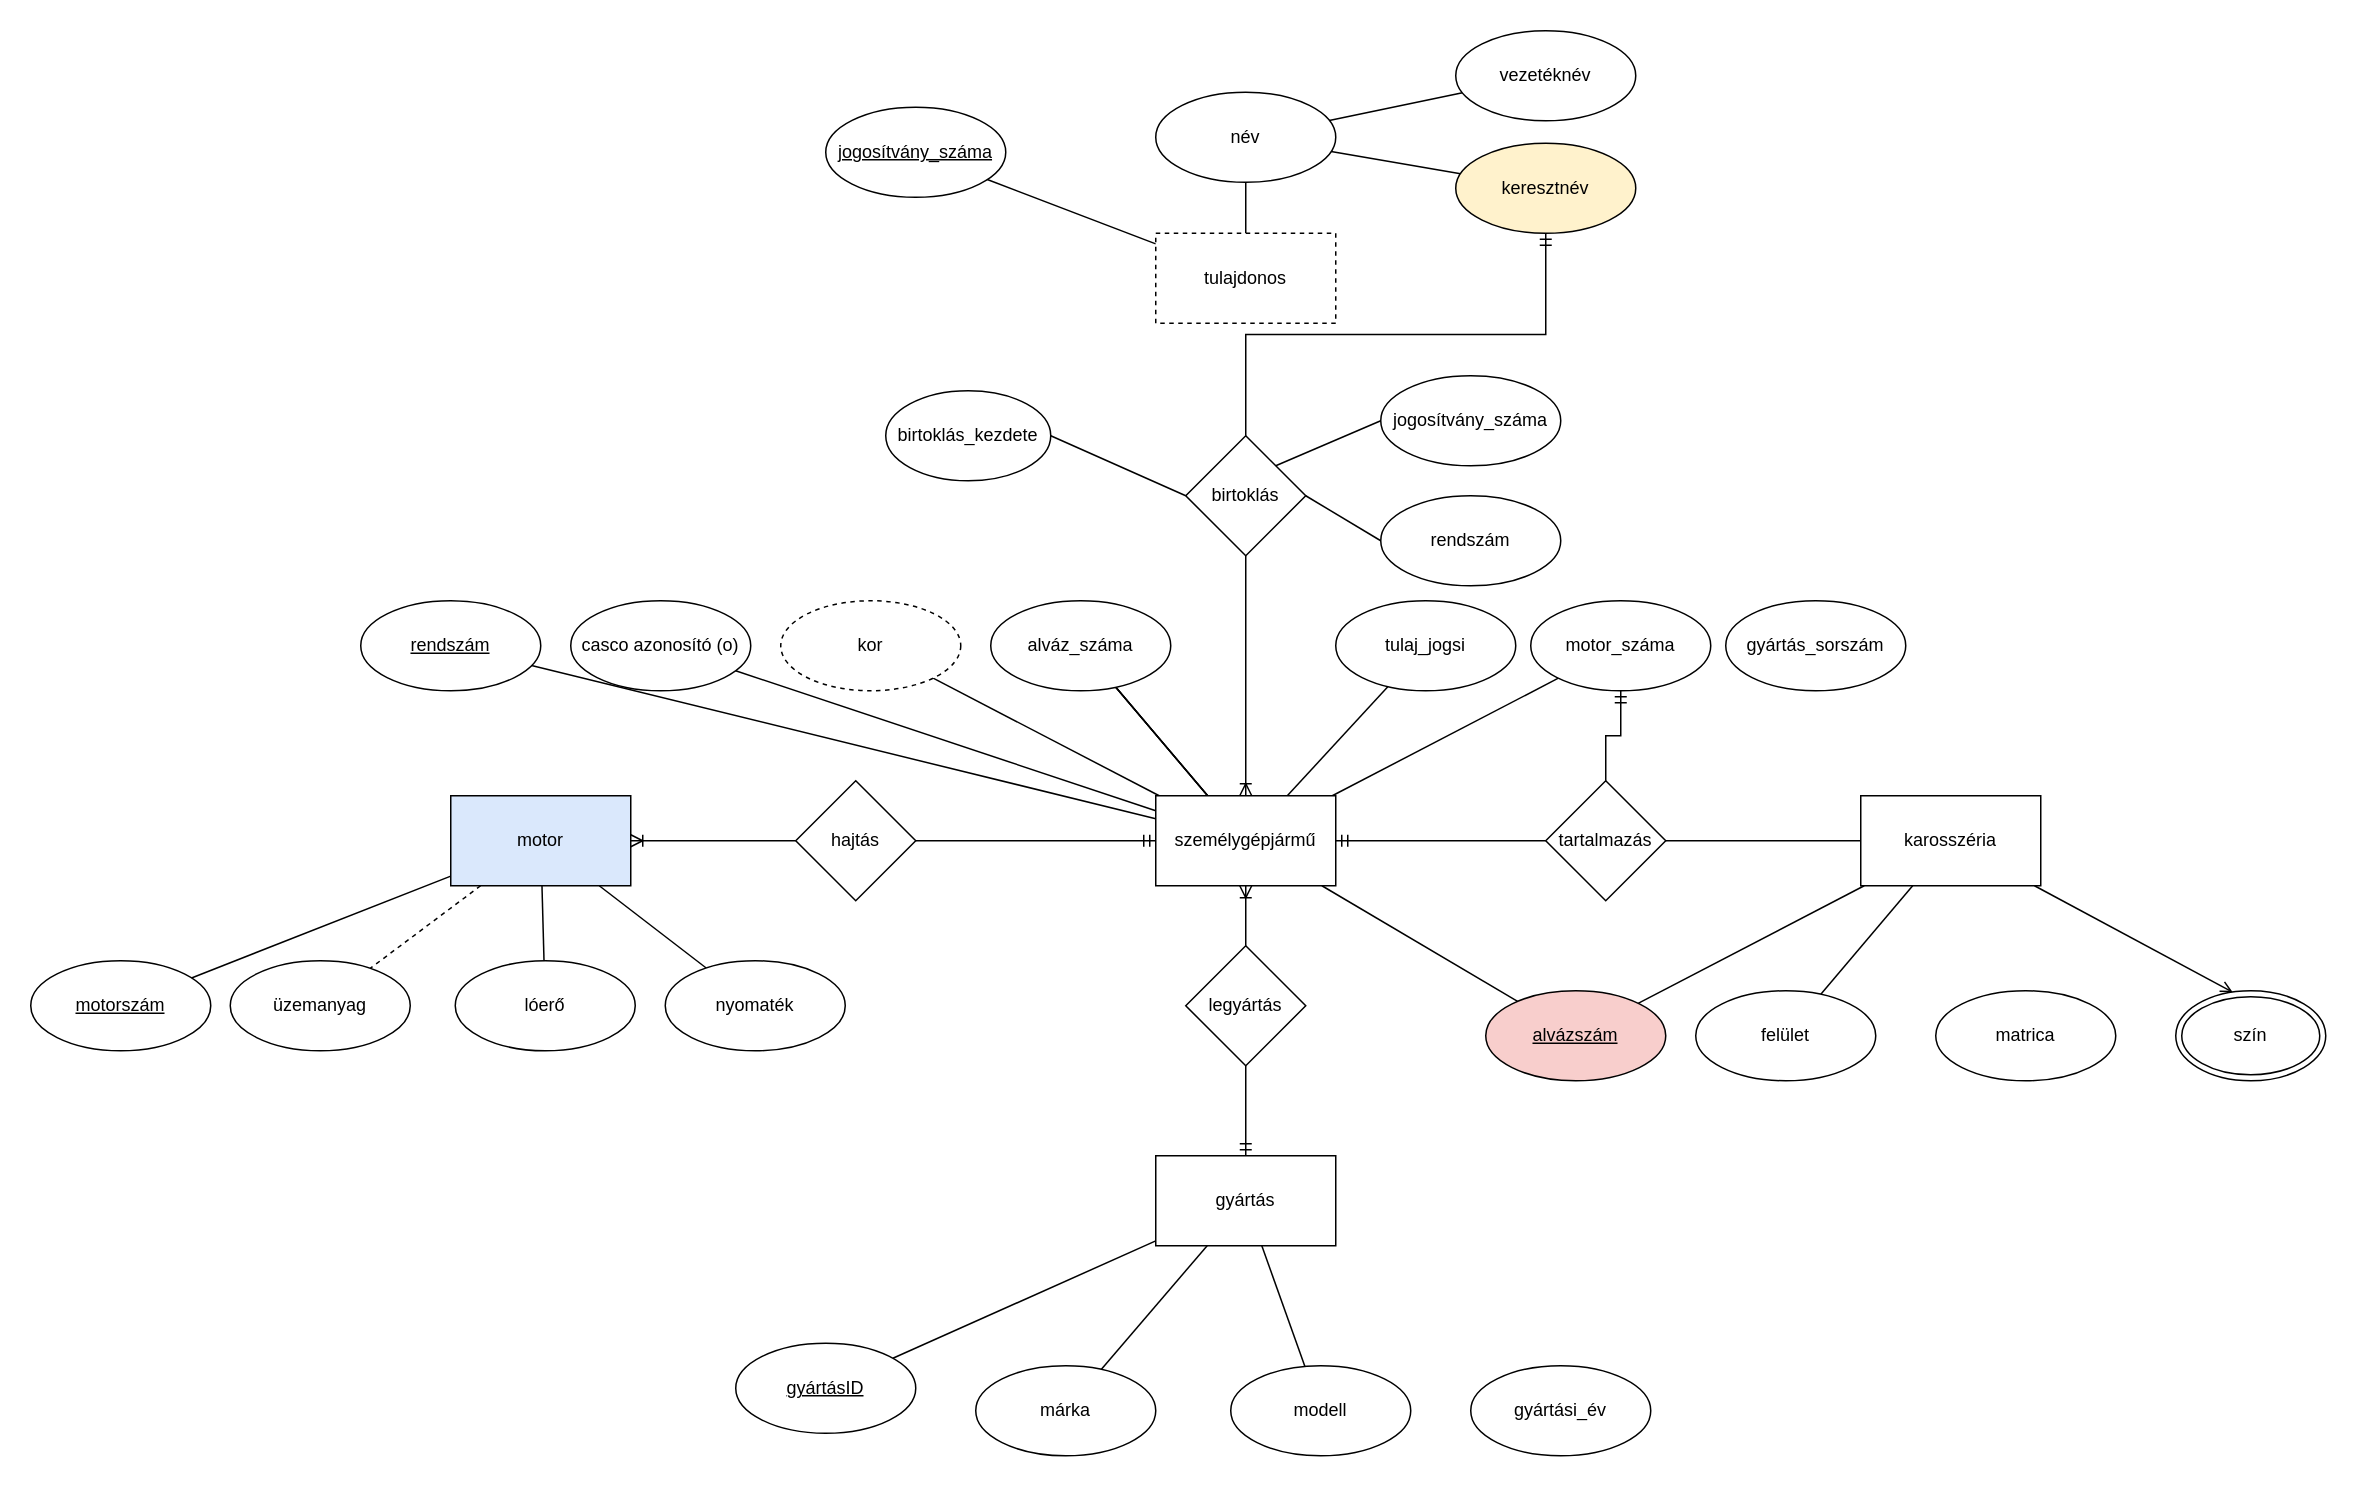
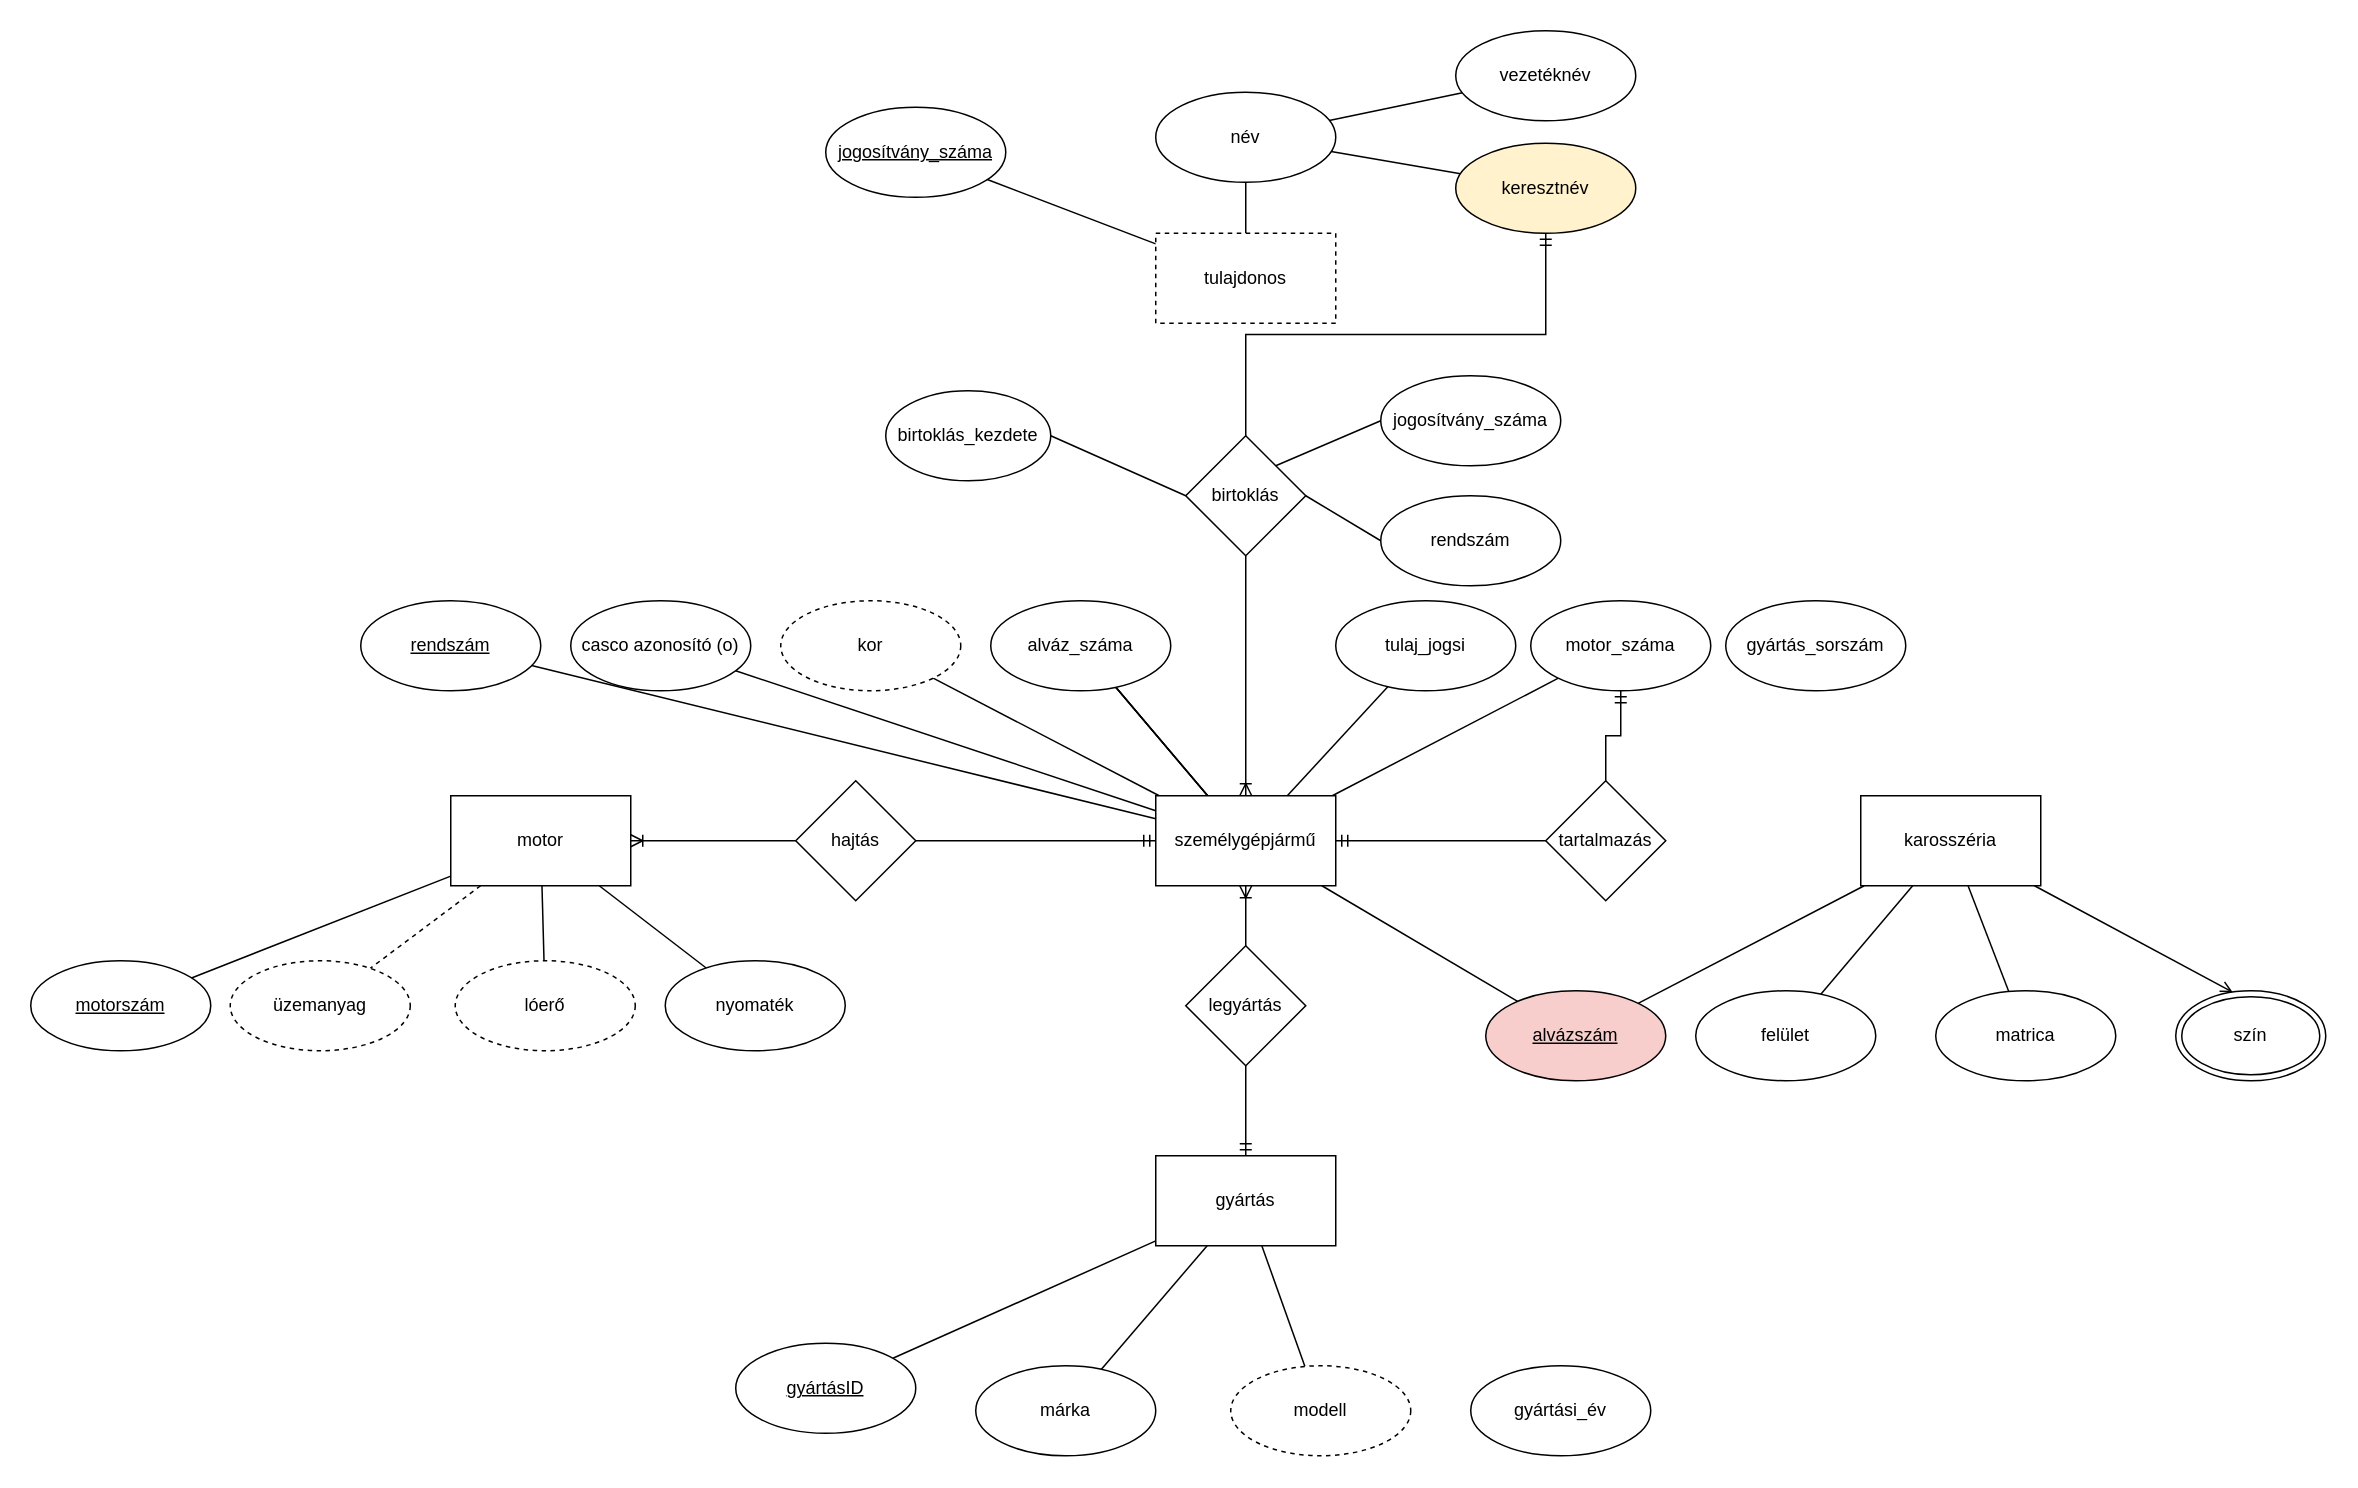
node "motor": fillcolor #dae8fc -> #ffffff
edge "tartalmazás" -- "karosszéria": now "matrica" -- "karosszéria"
node "üzemanyag": style solid -> dashed
node "lóerő": style solid -> dashed
node "modell": style solid -> dashed
